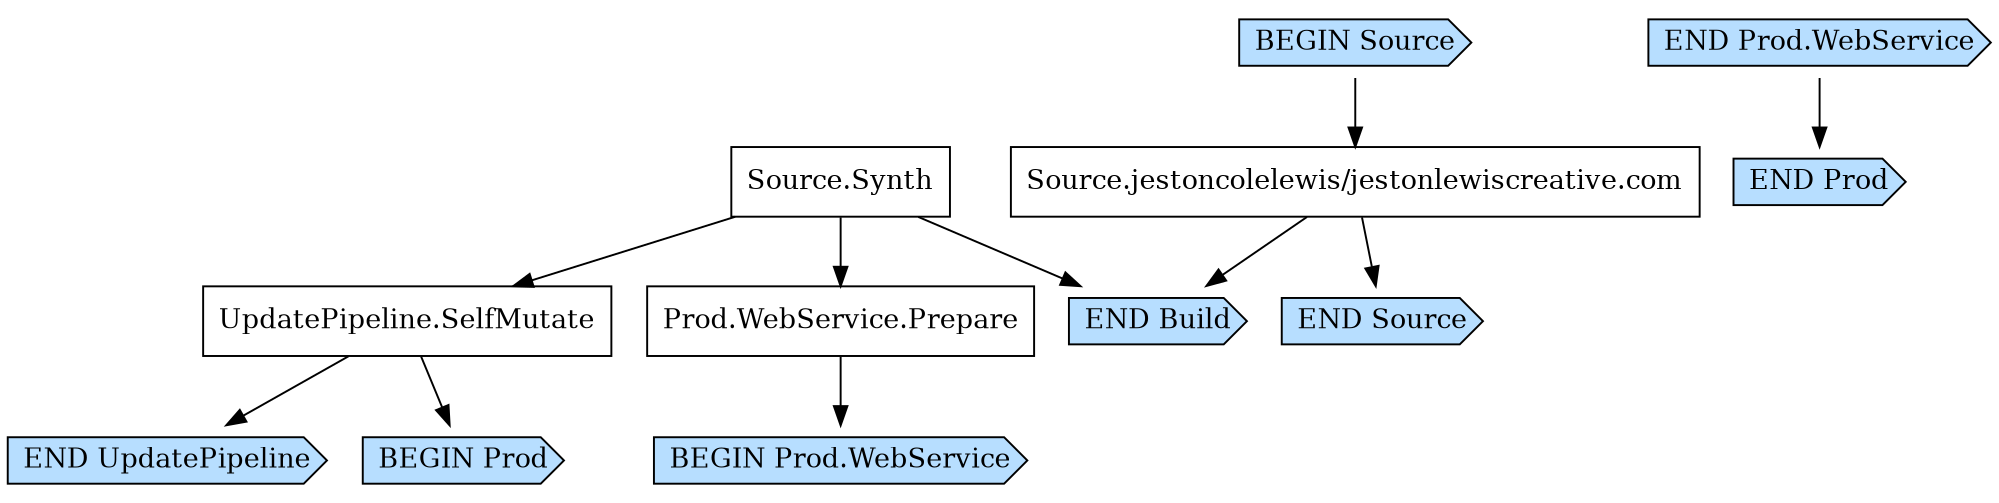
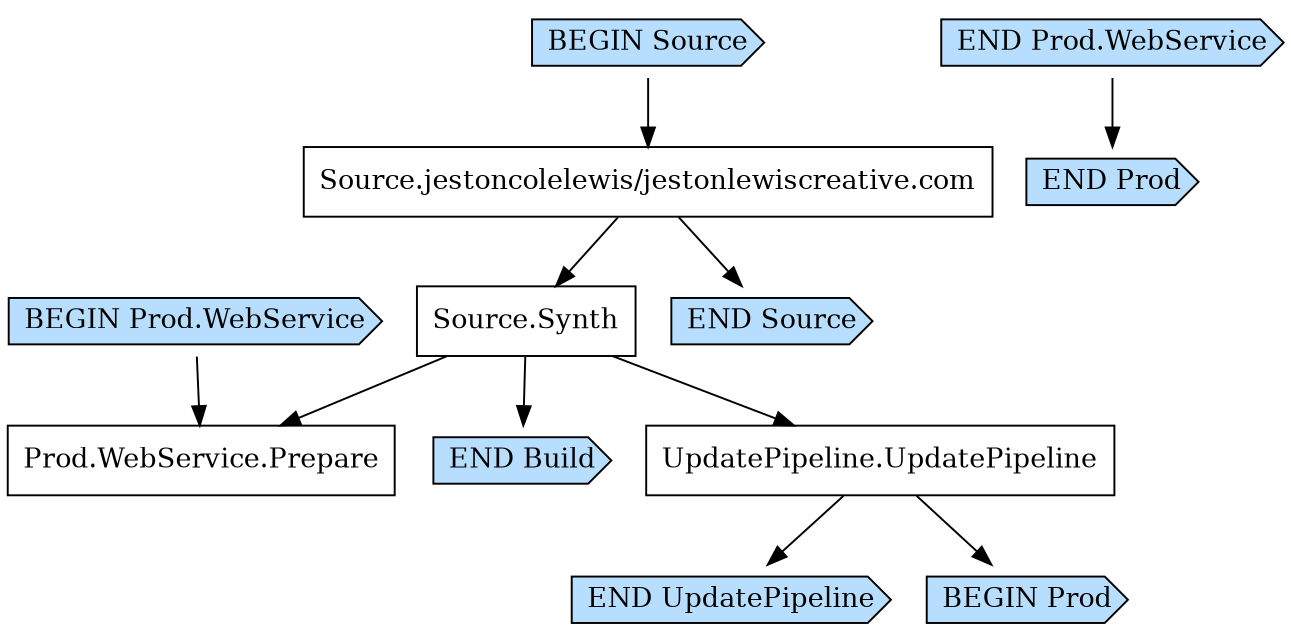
edge "Source.jestoncolelewis/jestonlewiscreative.com" -> "END Build": now "Source.jestoncolelewis/jestonlewiscreative.com" -> "Source.Synth"
node "UpdatePipeline.SelfMutate": label "UpdatePipeline.SelfMutate" -> "UpdatePipeline.UpdatePipeline"
edge "Prod.WebService.Prepare" -> "BEGIN Prod.WebService": reversed
